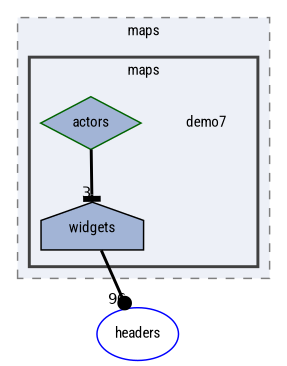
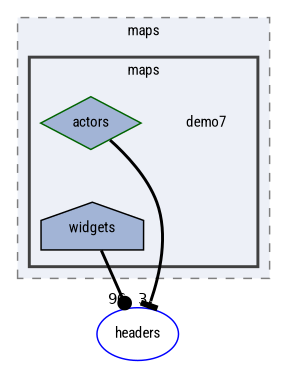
edge "actors" -> "widgets": now "actors" -> "headers"
